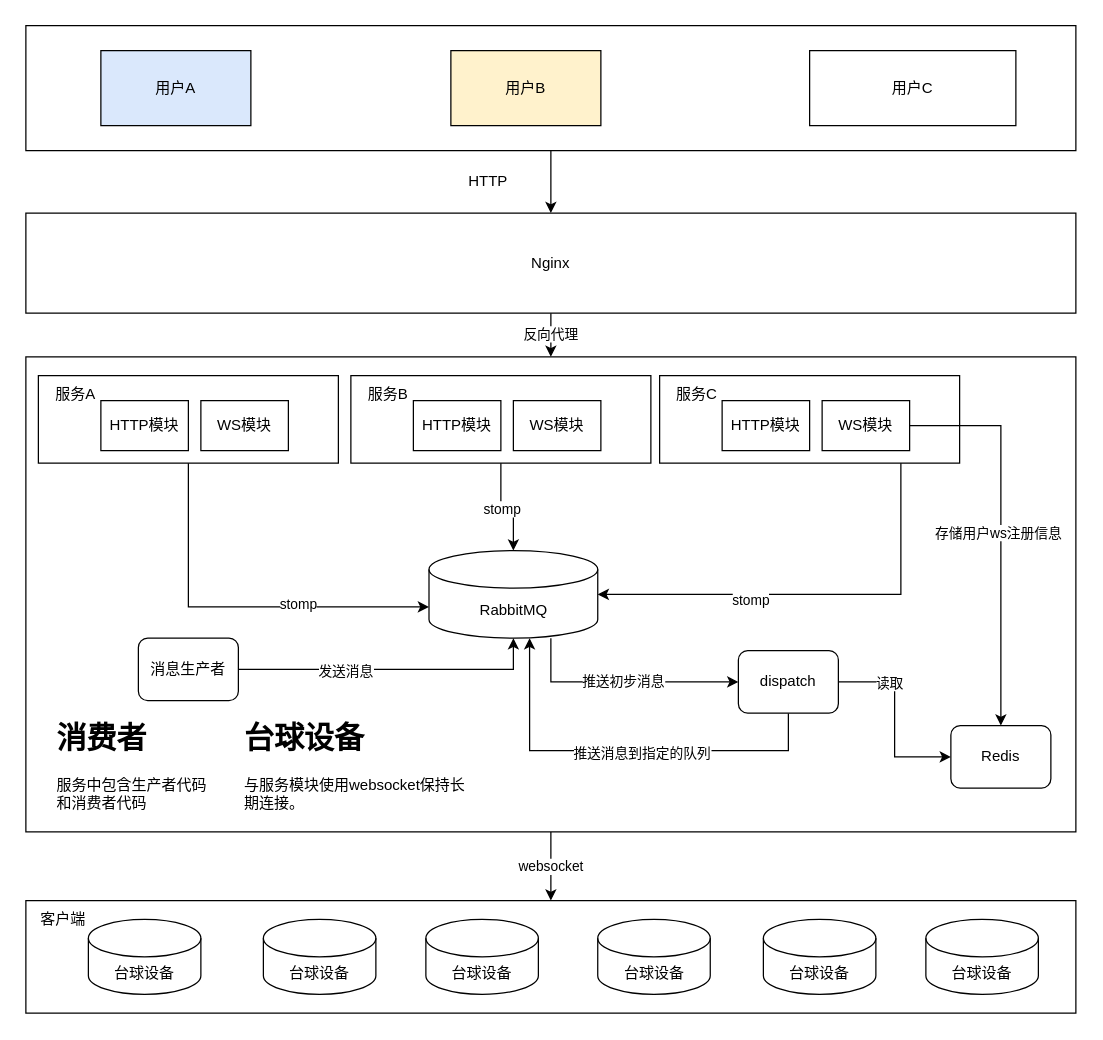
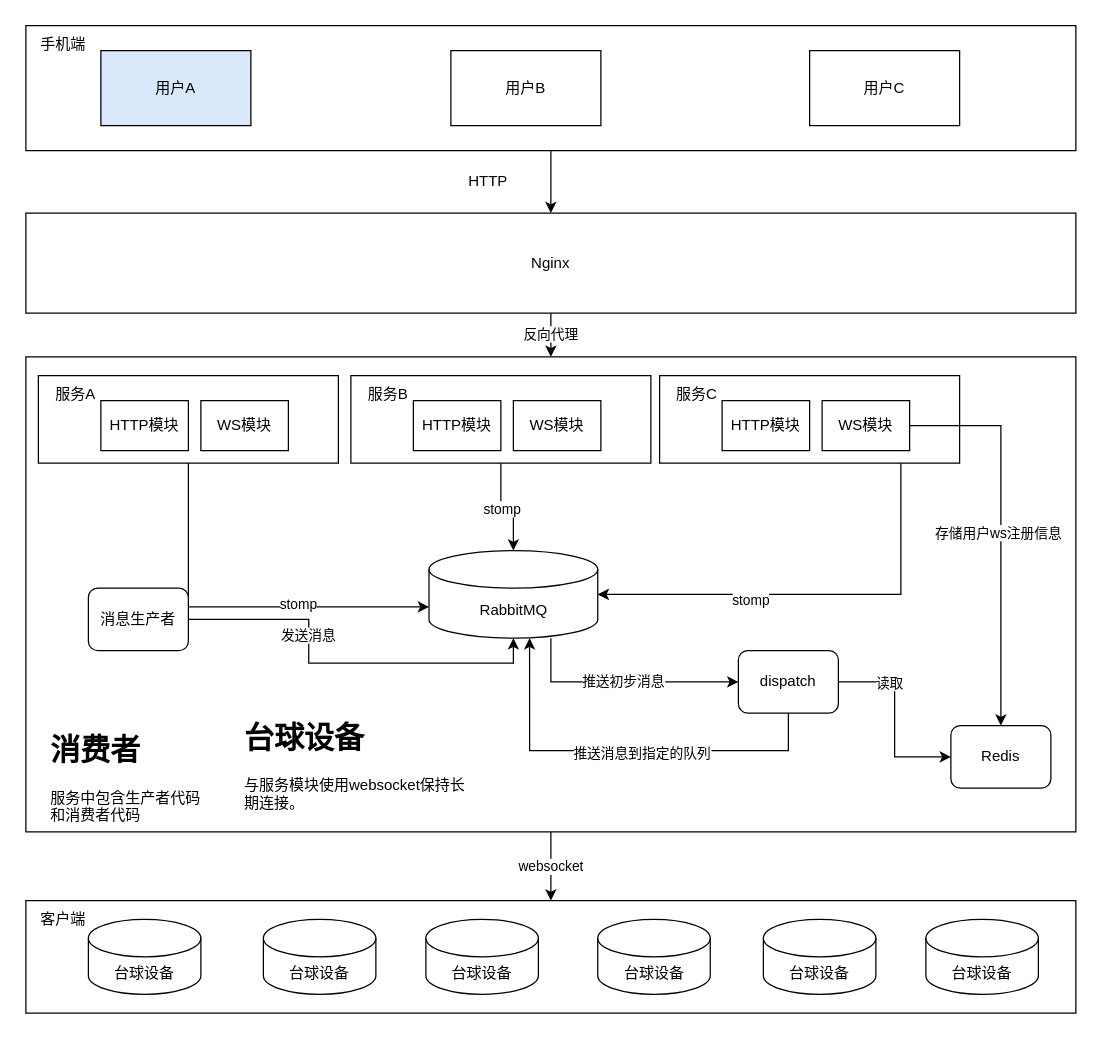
node "手机端": added
node "用户B": fillcolor #fff2cc -> #ffffff
node "用户C": size 206x75 -> 150x75
node "消息生产者": moved (188, 669) -> (138, 619)
node "消费者服务中包含生产者代码和消费者代码": moved (133, 763) -> (126, 776)
